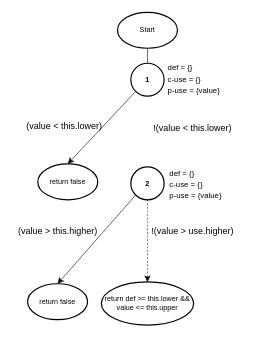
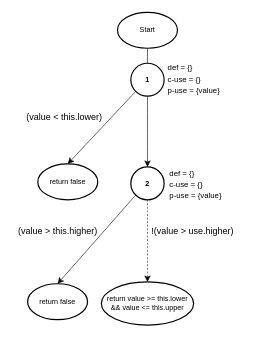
node "(value < this.lower)": moved (64, 126) -> (64, 117)
node "!(value < this.lower)": removed
edge "1" -> "2": added
node "return def >= this.lower && value <= this.upper": label "return def >= this.lower && value <= this.upper" -> "return value >= this.lower && value <= this.upper"
